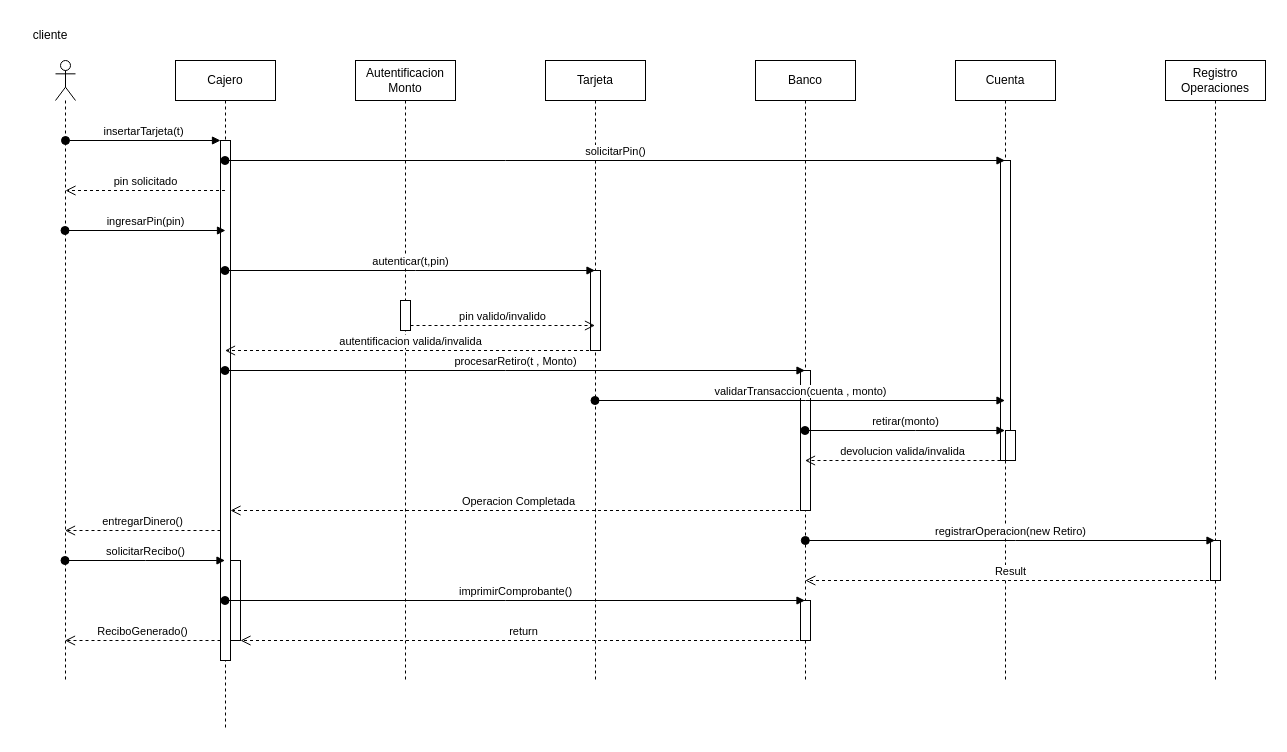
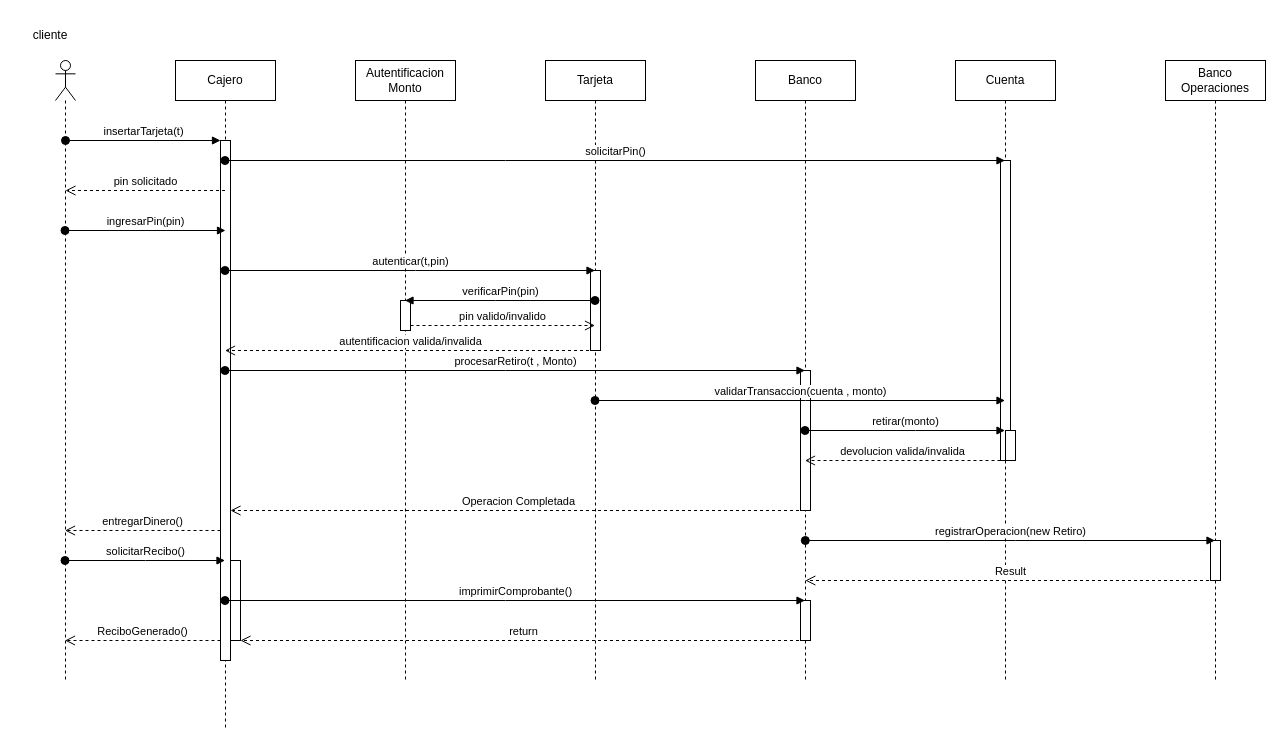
node "Registro Operaciones": label "Registro Operaciones" -> "Banco Operaciones"
edge "Autentificacion Monto" -- "Tarjeta": added, label "verificarPin(pin)"
